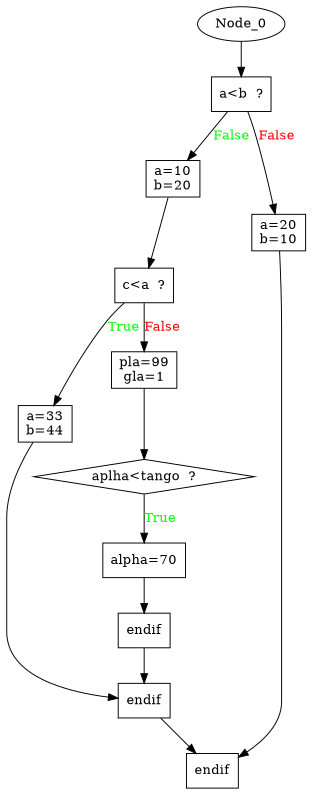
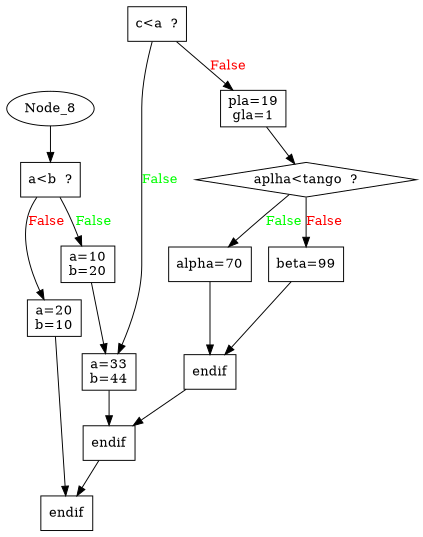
node "Node_0": label "Node_0" -> "Node_8"
edge "a=10 b=20" -> "c<a  ?": now "a=10 b=20" -> "a=33 b=44"
node "beta=99": added
edge "c<a  ?" -> "a=33 b=44": label "True" -> "False"
node "pla=99 gla=1": label "pla=99 gla=1" -> "pla=19 gla=1"
edge "aplha<tango  ?" -> "alpha=70": label "True" -> "False"
